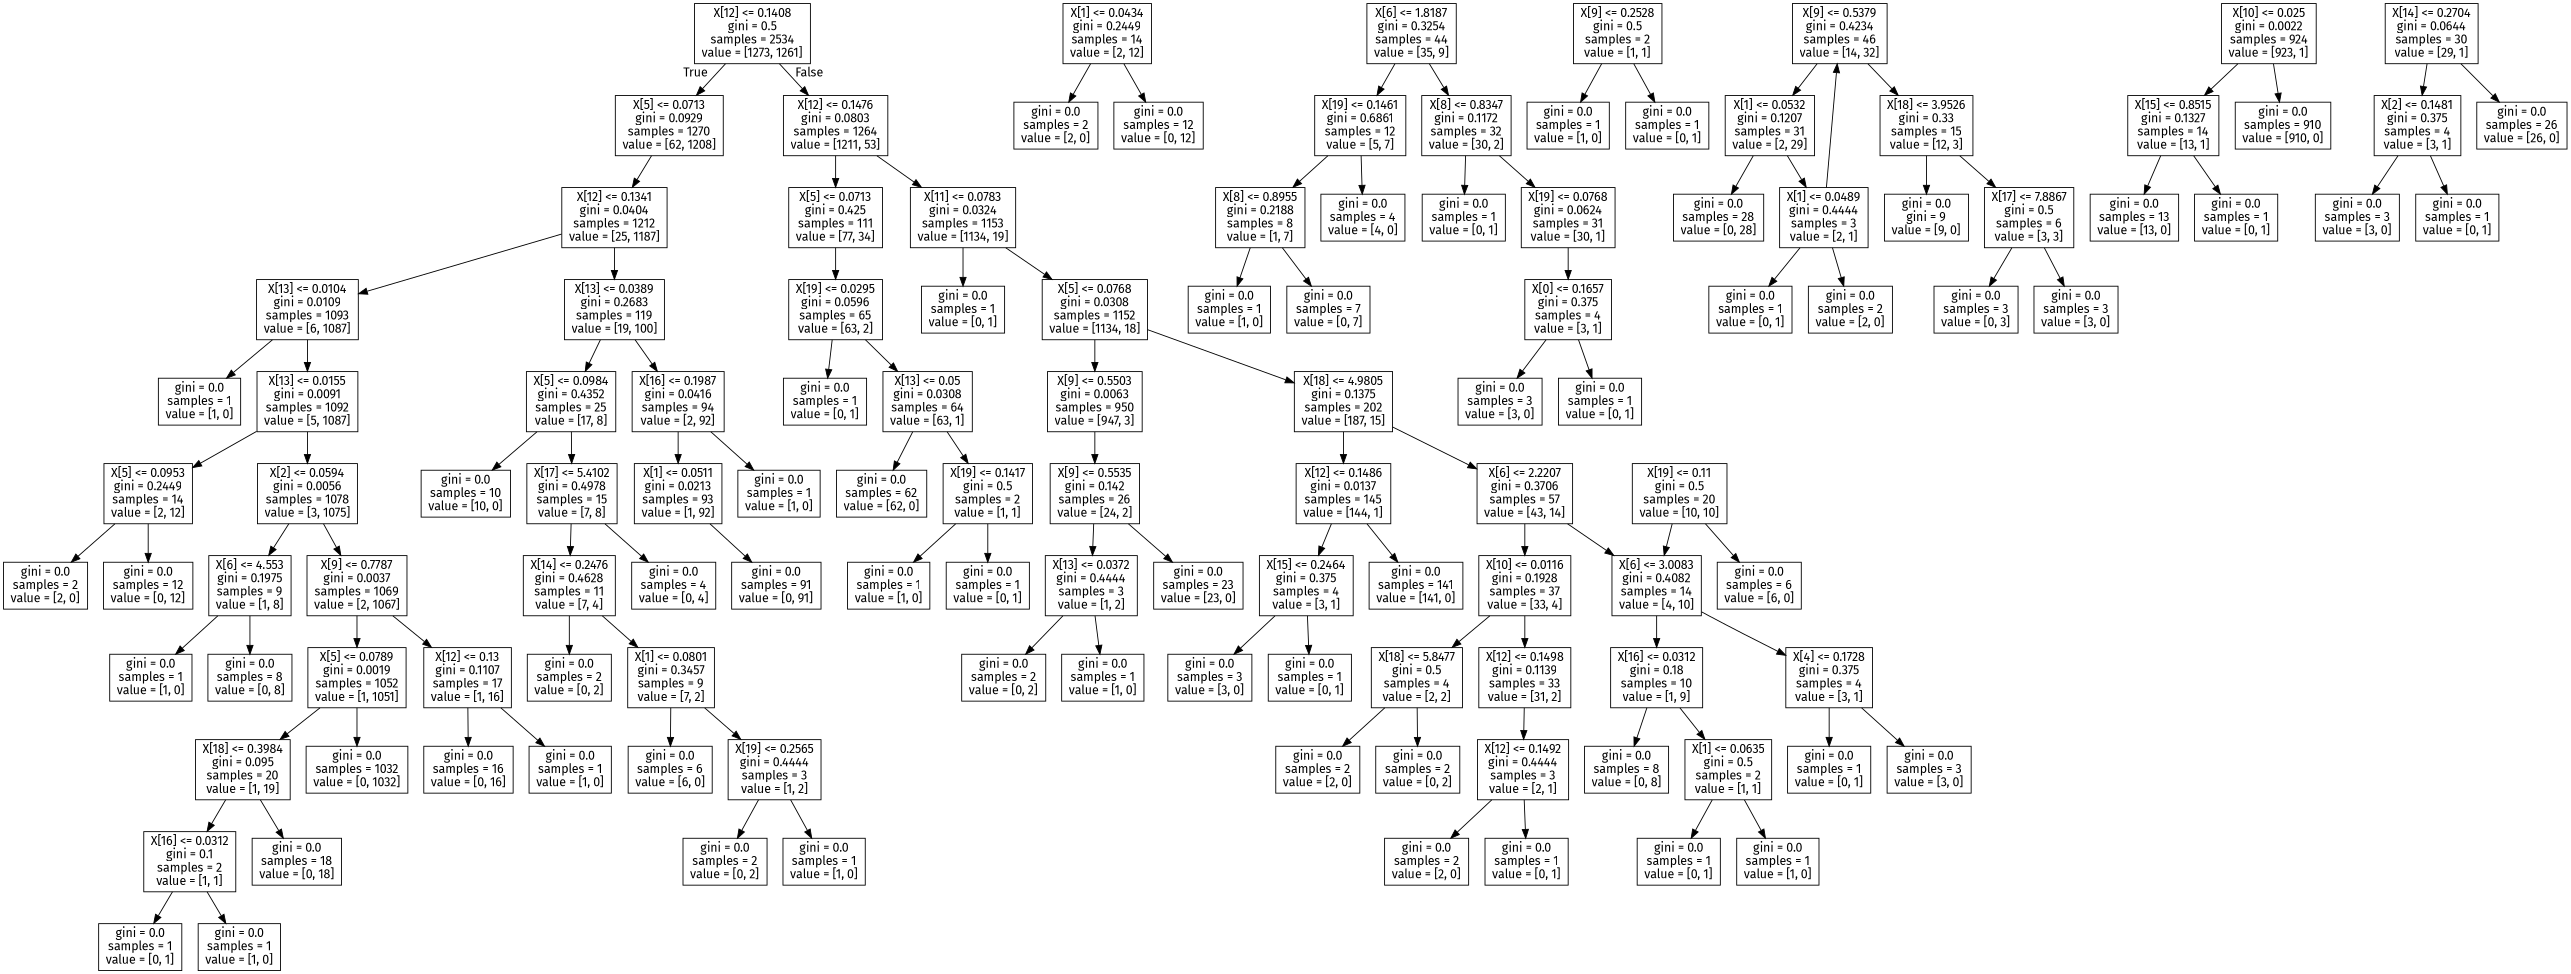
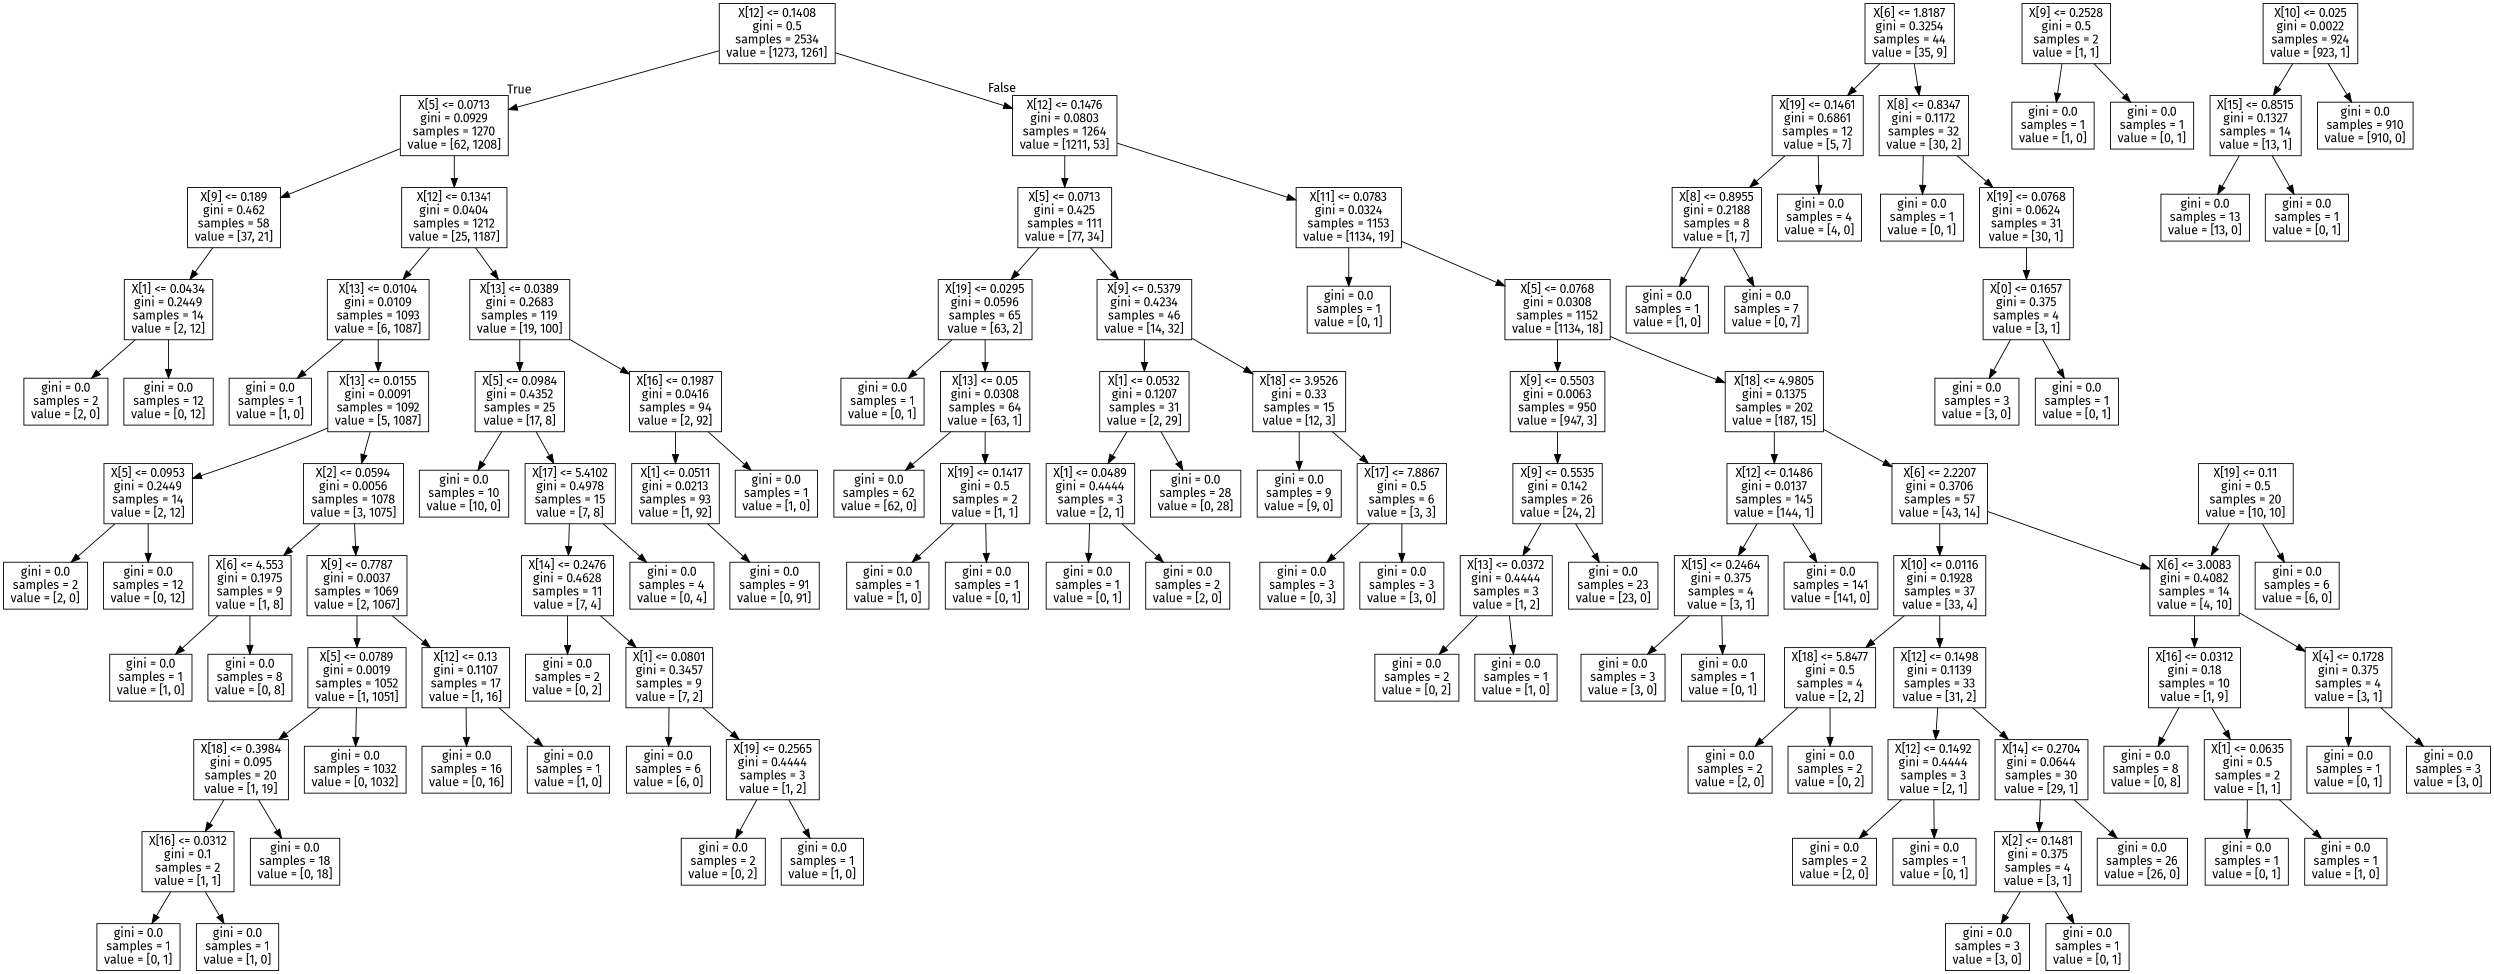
edge "X[1] <= 0.0489 gini = 0.4444 samples = 3 value = [2, 1]" -> "X[9] <= 0.5379 gini = 0.4234 samples = 46 value = [14, 32]": now "X[5] <= 0.0713 gini = 0.425 samples = 111 value = [77, 34]" -> "X[9] <= 0.5379 gini = 0.4234 samples = 46 value = [14, 32]"
node "X[9] <= 0.189 gini = 0.462 samples = 58 value = [37, 21]": added
node "gini = 0.0 gini = 9 value = [9, 0]": label "gini = 0.0 gini = 9 value = [9, 0]" -> "gini = 0.0 samples = 9 value = [9, 0]"
edge "X[12] <= 0.1498 gini = 0.1139 samples = 33 value = [31, 2]" -> "X[14] <= 0.2704 gini = 0.0644 samples = 30 value = [29, 1]": added
